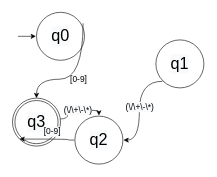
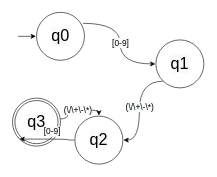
edge "q0" -> "q3": now "q0" -> "q1"
